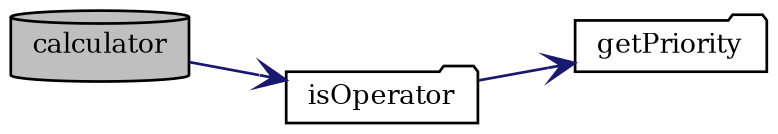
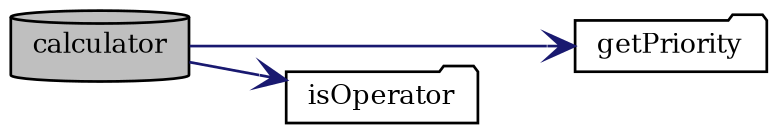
edge "isOperator" -> "getPriority": now "calculator" -> "getPriority"
